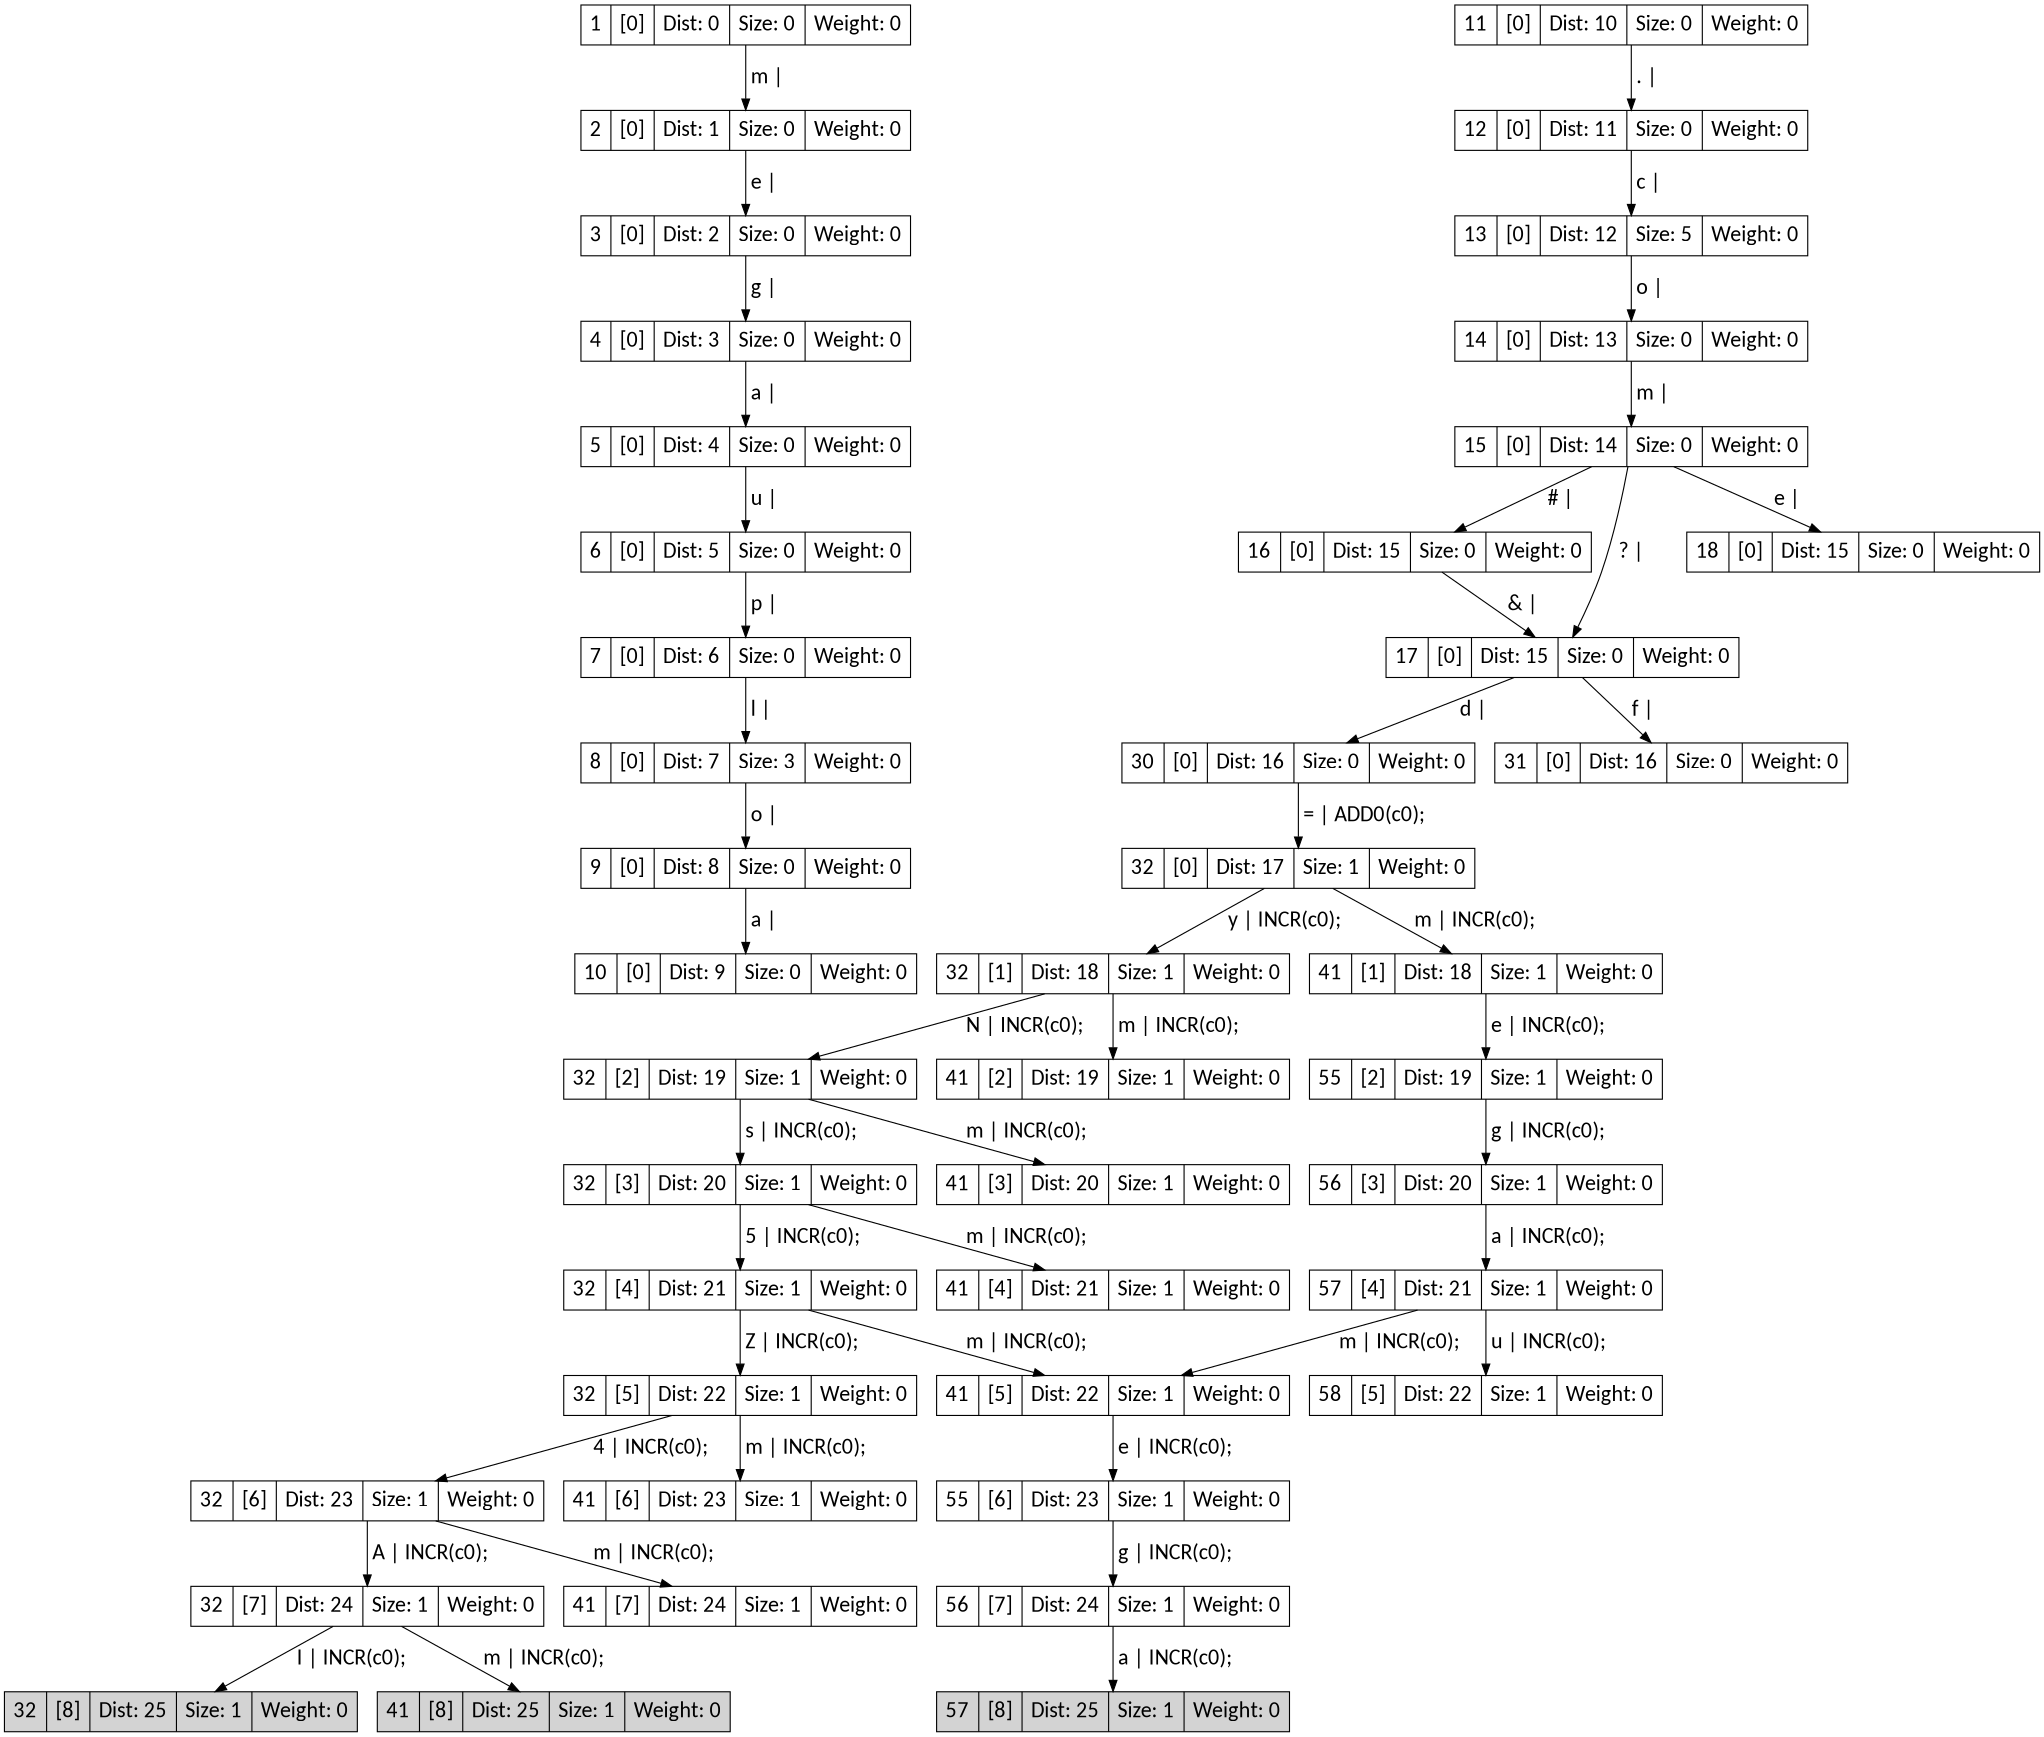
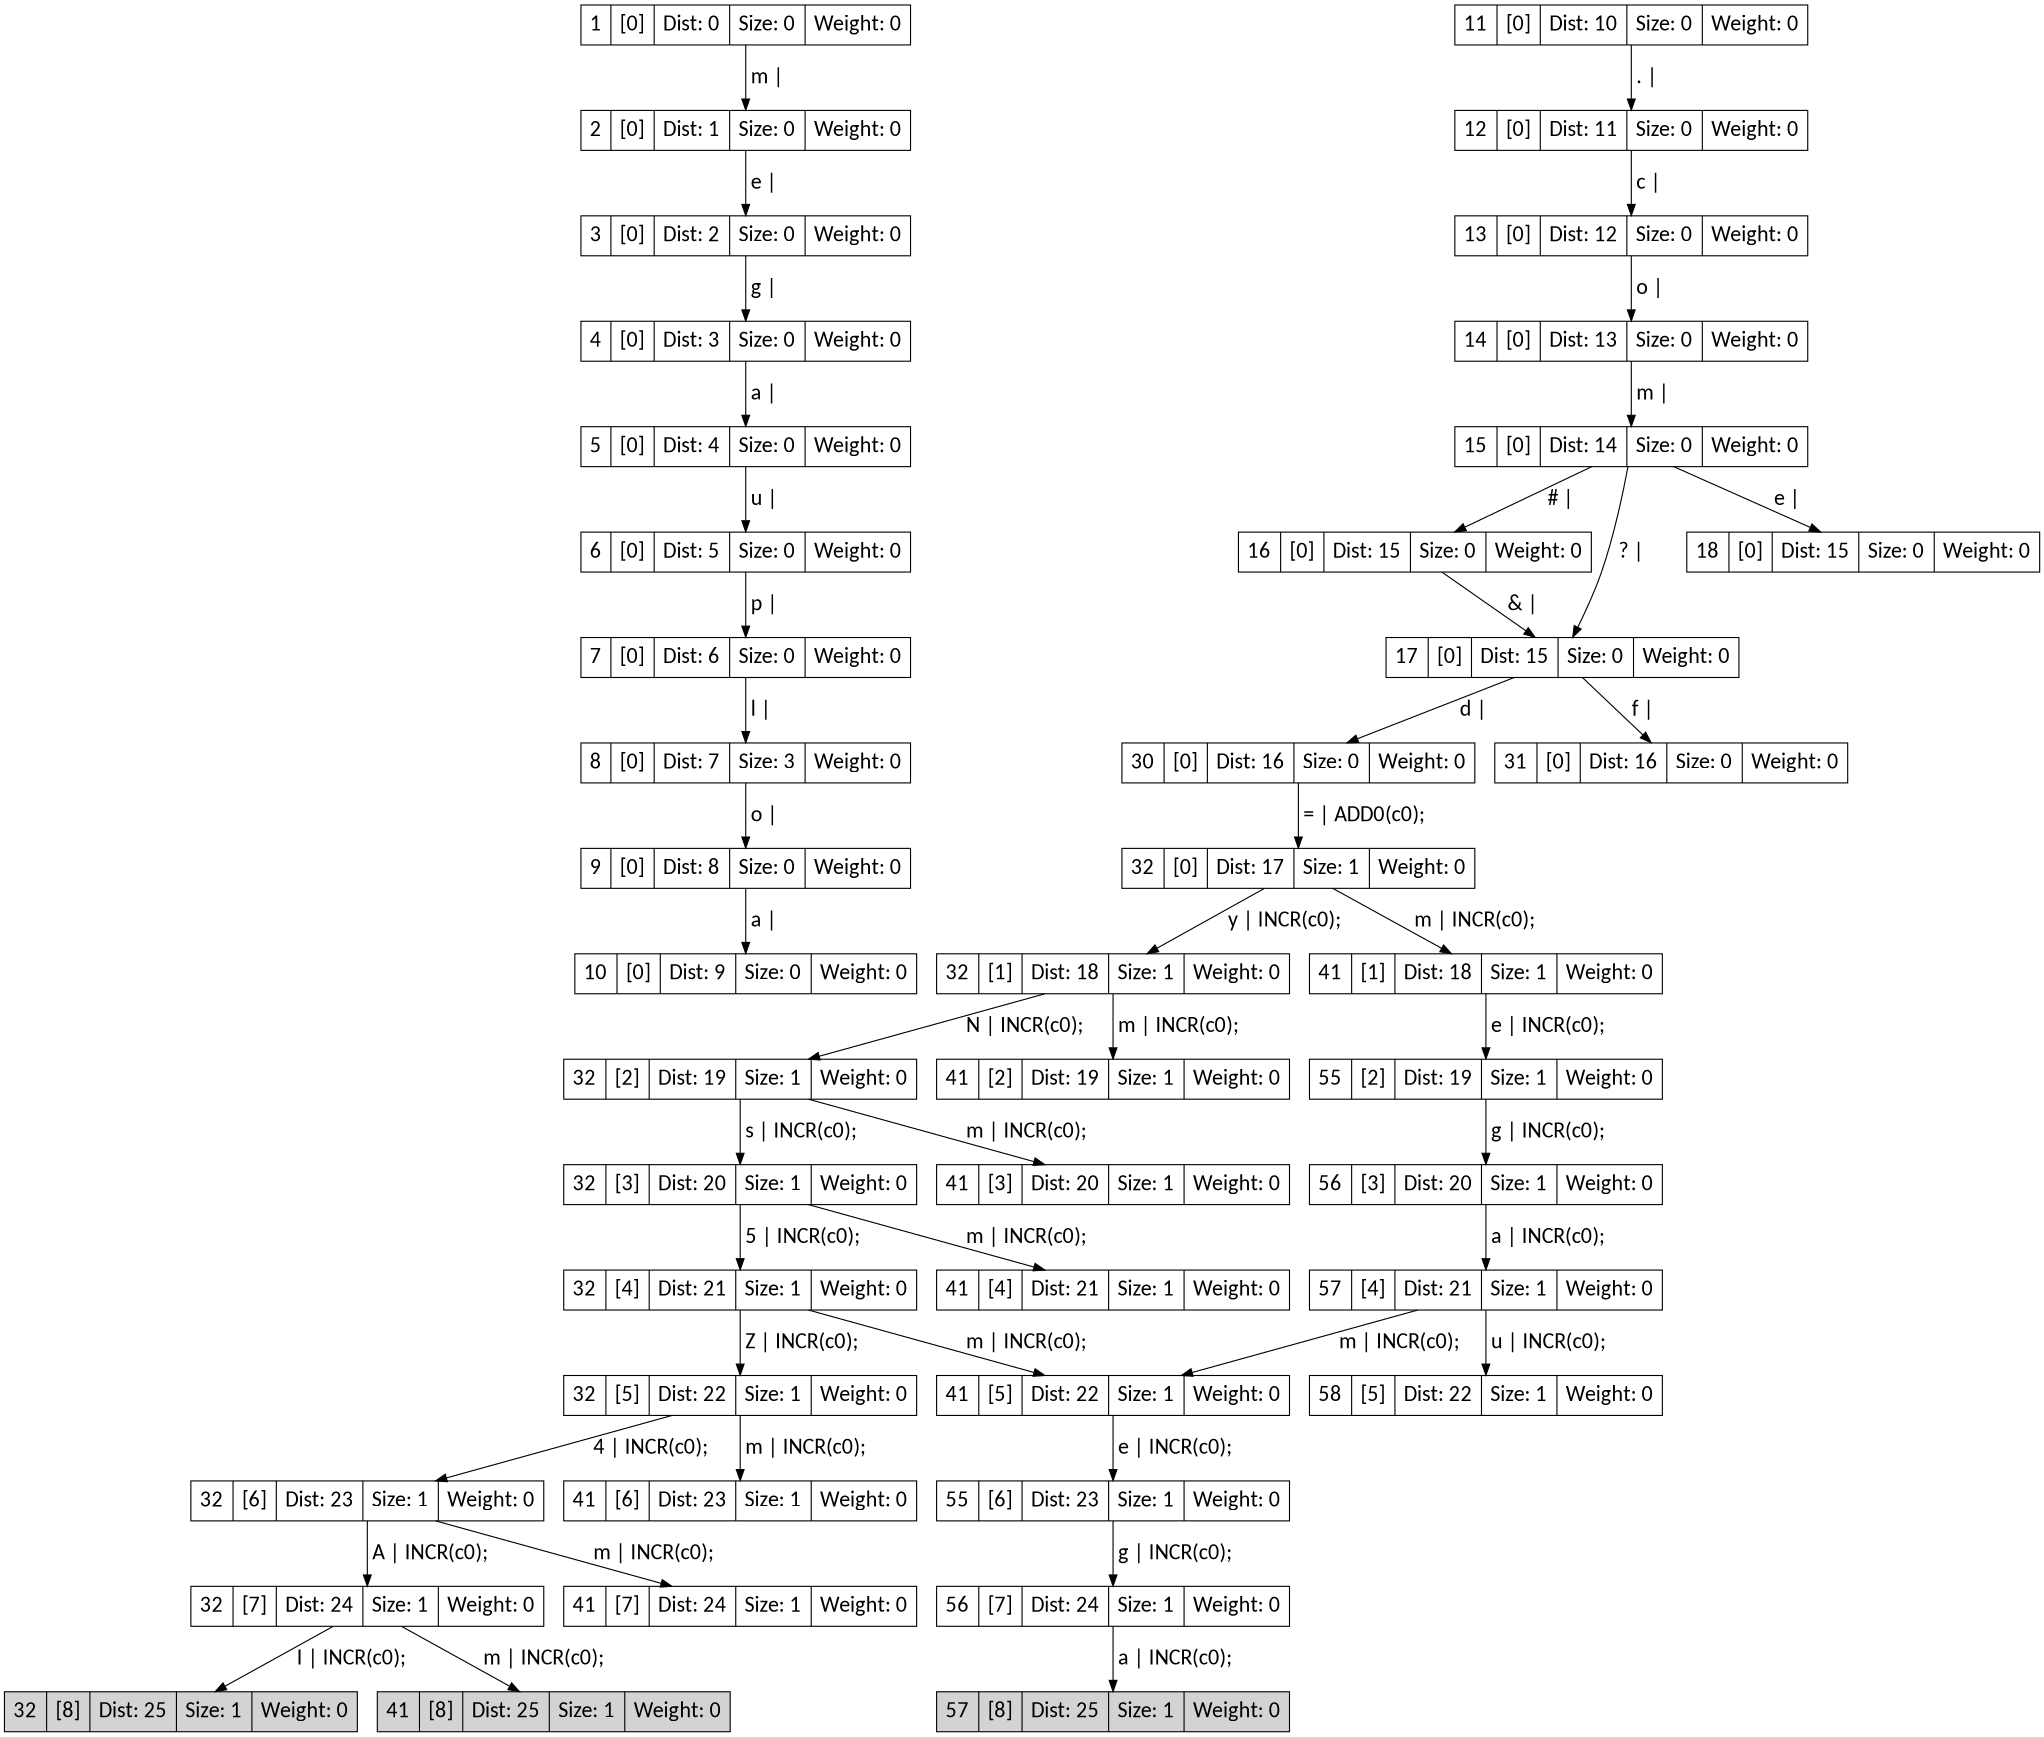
node "13": text "Size: 5" -> "Size: 0"
